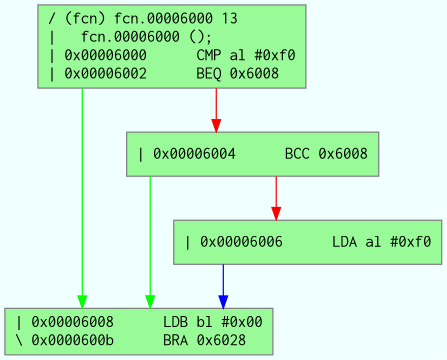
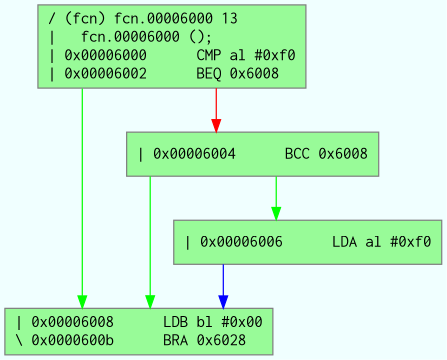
edge "| 0x00006004      BCC 0x6008" -> "| 0x00006006      LDA al #0xf0": color red -> green
